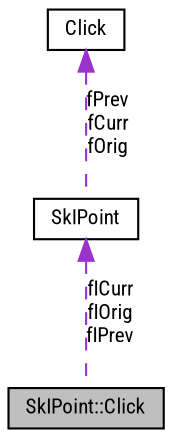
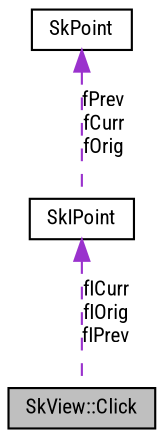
node "Click": label "Click" -> "SkPoint"
node "SkIPoint::Click": label "SkIPoint::Click" -> "SkView::Click"
